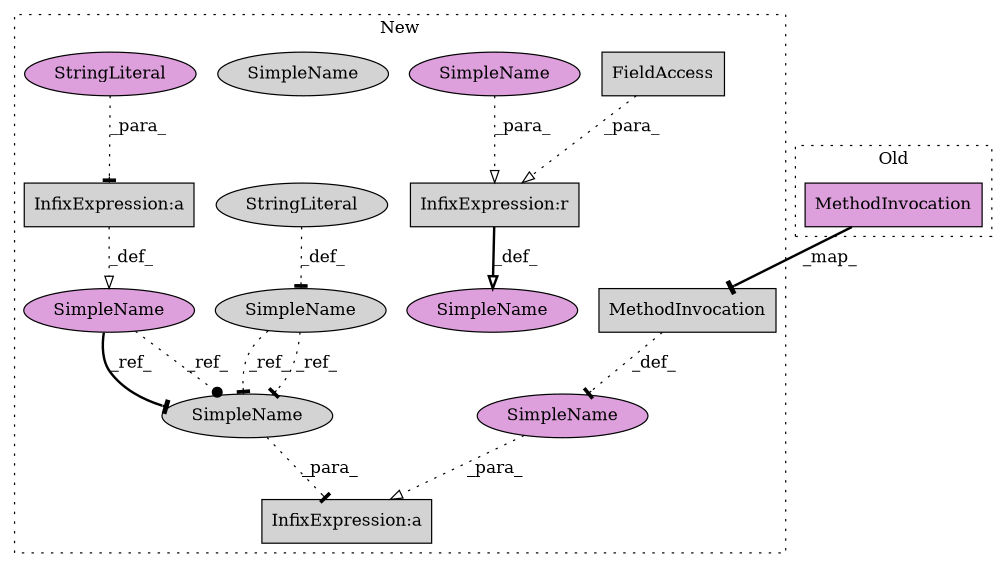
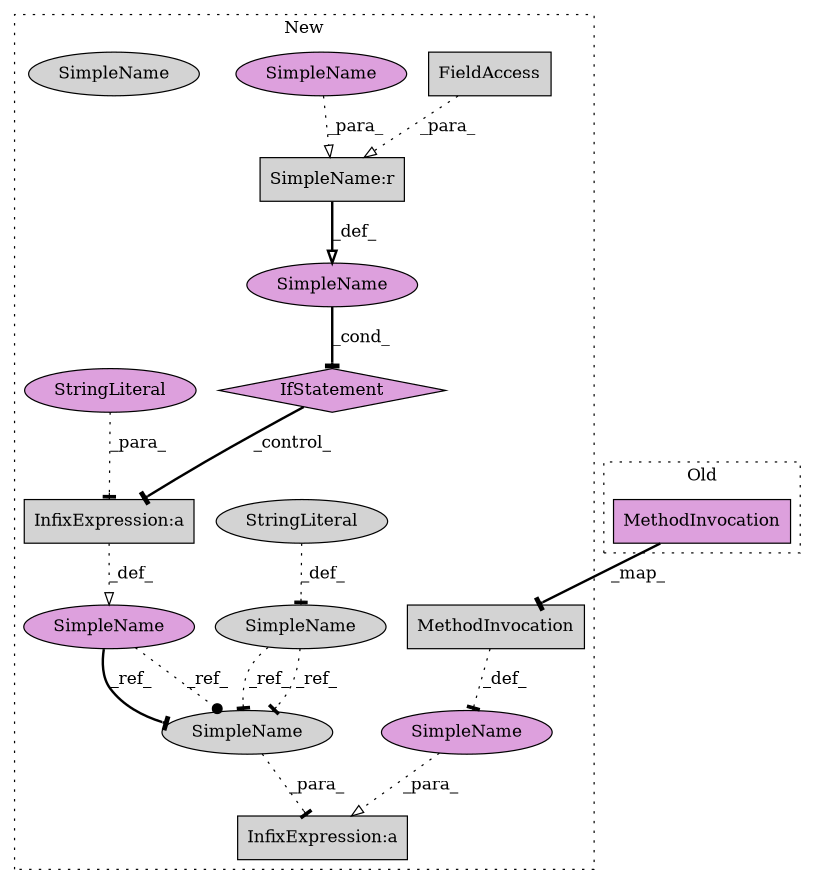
node "InfixExpression:r": label "InfixExpression:r" -> "SimpleName:r"
node "IfStatement": added
